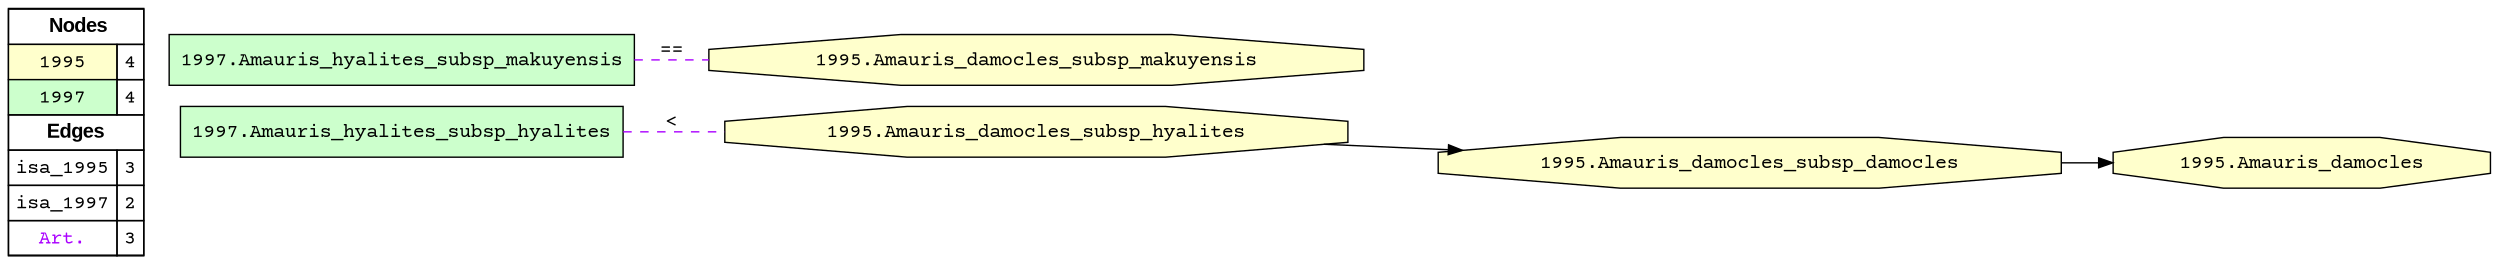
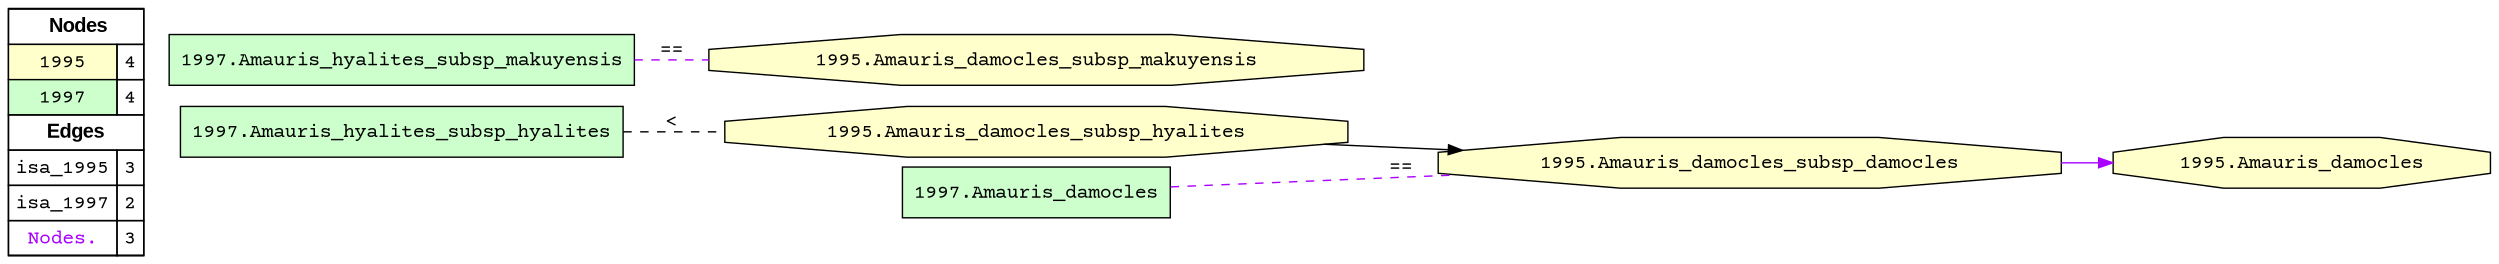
edge "1997.Amauris_hyalites_subsp_hyalites" -- "1995.Amauris_damocles_subsp_hyalites": color #aa00ff -> #000000
edge "1995.Amauris_damocles_subsp_damocles" -> "1995.Amauris_damocles": color #000000 -> #aa00ff
node "1997.Amauris_damocles": added
node "Nodes": text "Art." -> "Nodes."
